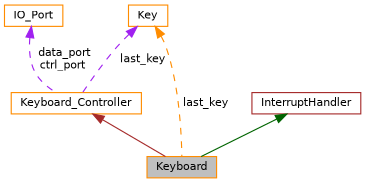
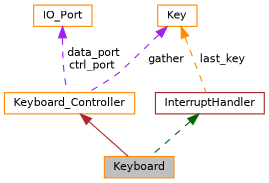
edge "Keyboard_Controller" -> "Key": label " last_key" -> " gather"
edge "Keyboard" -> "Key": now "InterruptHandler" -> "Key"
edge "Keyboard" -> "InterruptHandler": style solid -> dashed
